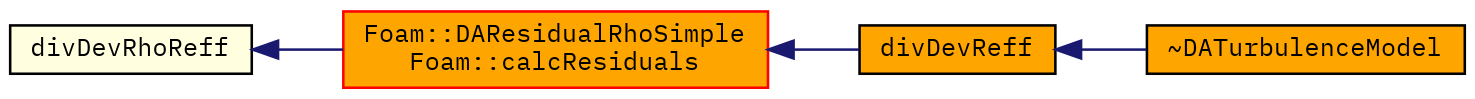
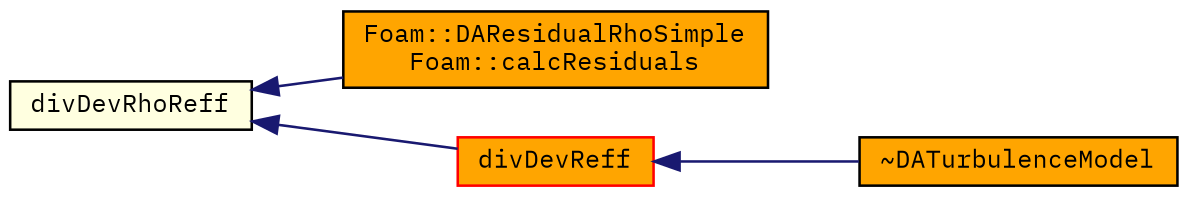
node "Foam::DAResidualRhoSimple Foam::calcResiduals": color red -> black
edge "divDevReff" -> "Foam::DAResidualRhoSimple Foam::calcResiduals": now "divDevReff" -> "divDevRhoReff"
node "divDevReff": color black -> red
